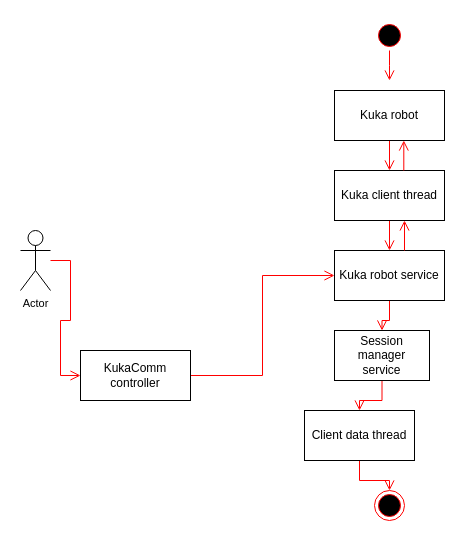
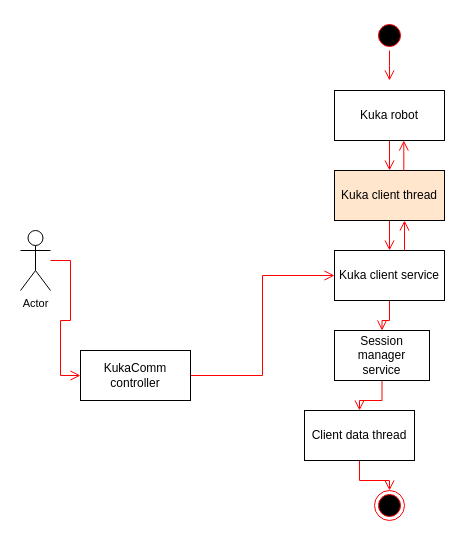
node "Kuka client thread": fillcolor #ffffff -> #ffe6cc
node "Kuka robot service": label "Kuka robot service" -> "Kuka client service"
